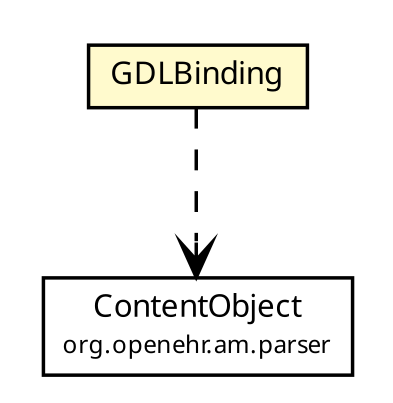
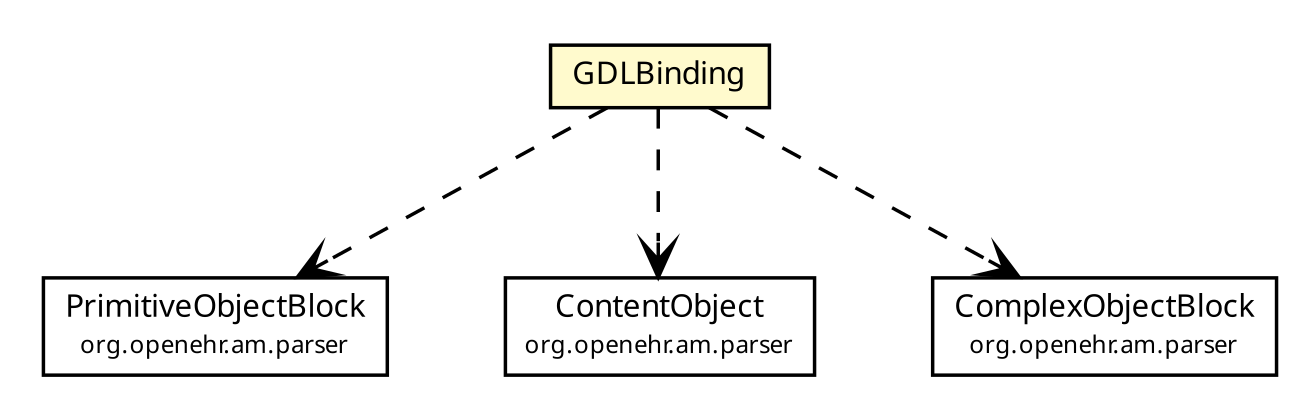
node "PrimitiveObjectBlock": added
node "ComplexObjectBlock": added
